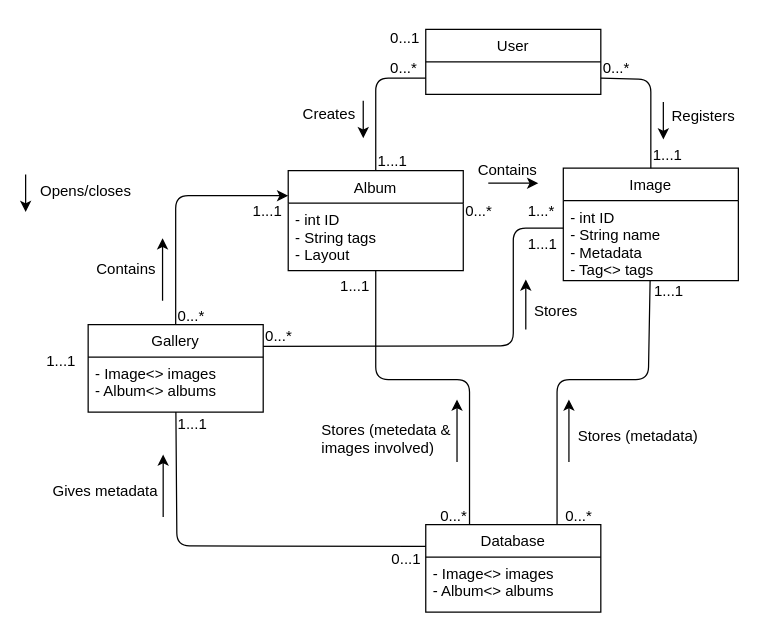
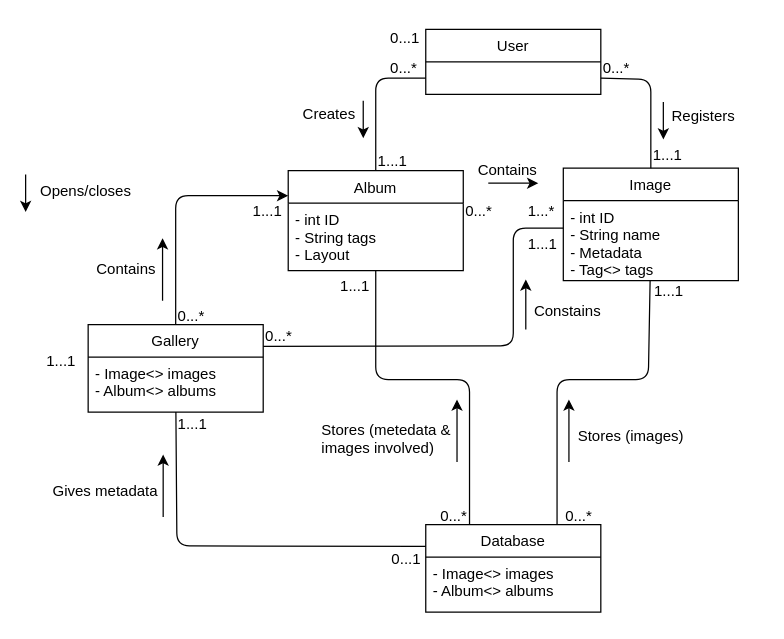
node "Stores": label "Stores" -> "Constains"
node "Stores (metadata)": label "Stores (metadata)" -> "Stores (images)"
